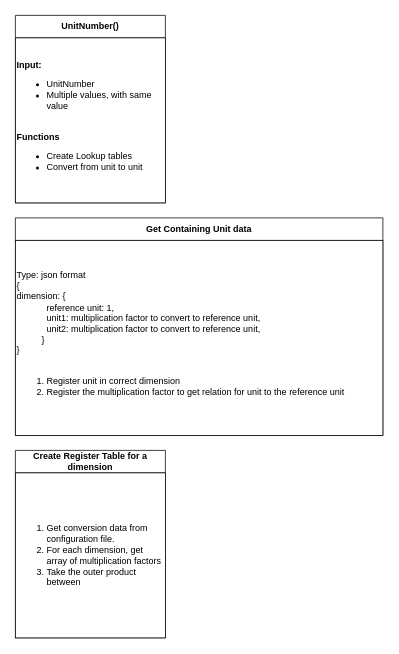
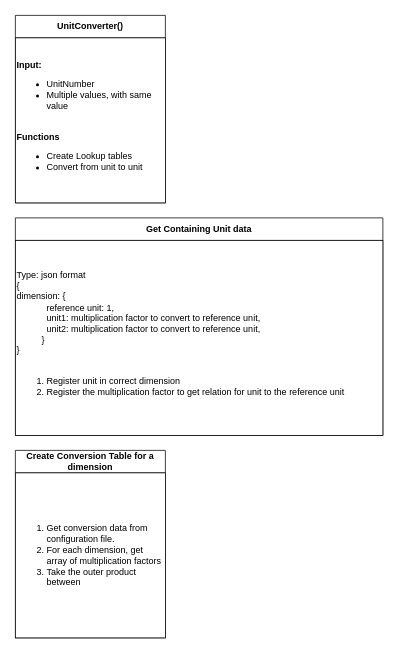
node "UnitNumber()": label "UnitNumber()" -> "UnitConverter()"
node "Create Register Table for a dimension": label "Create Register Table for a dimension" -> "Create Conversion Table for a dimension"
